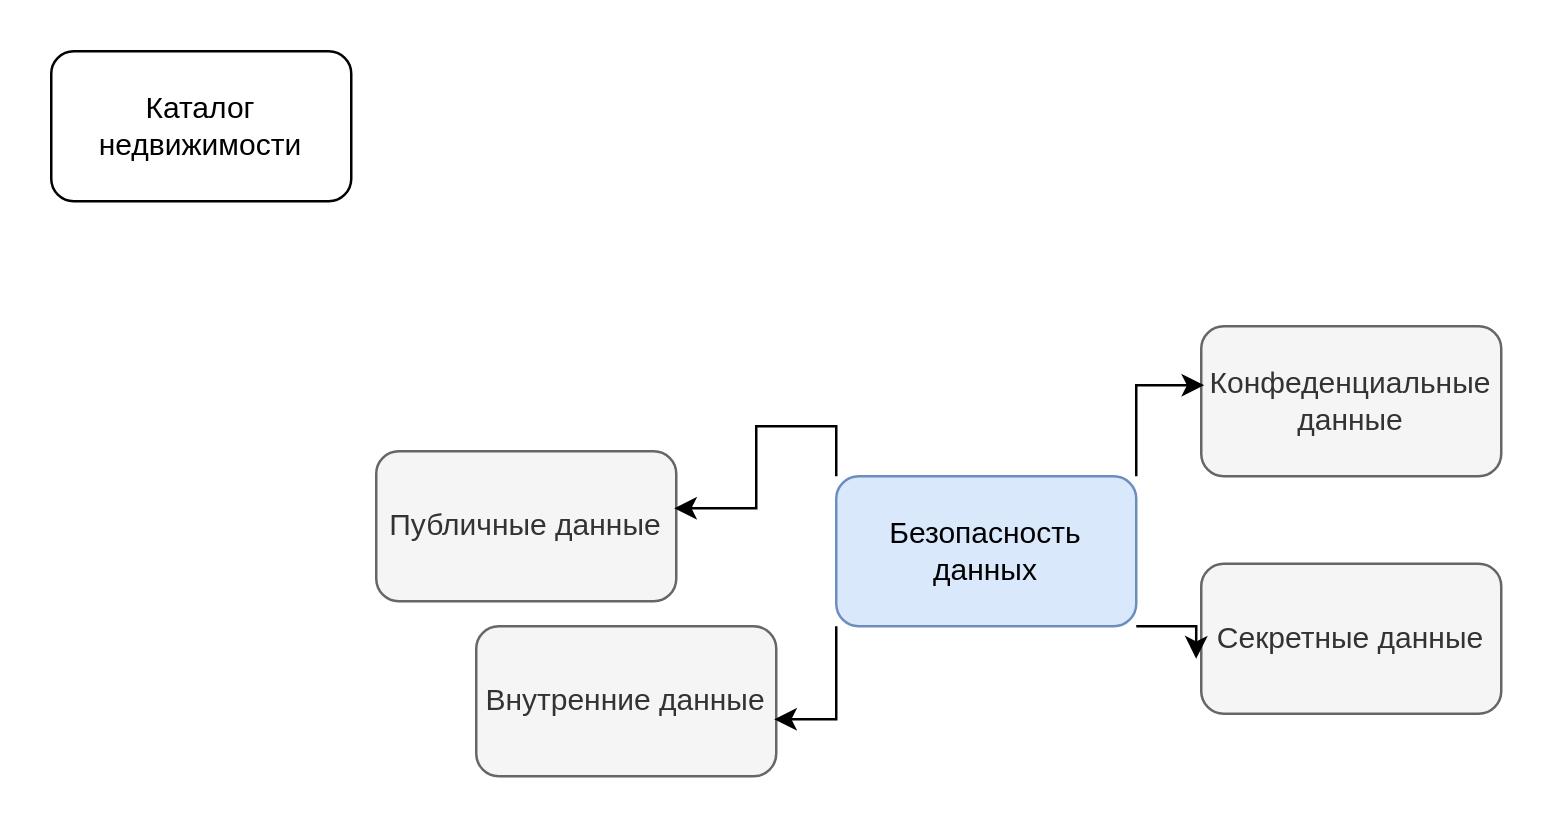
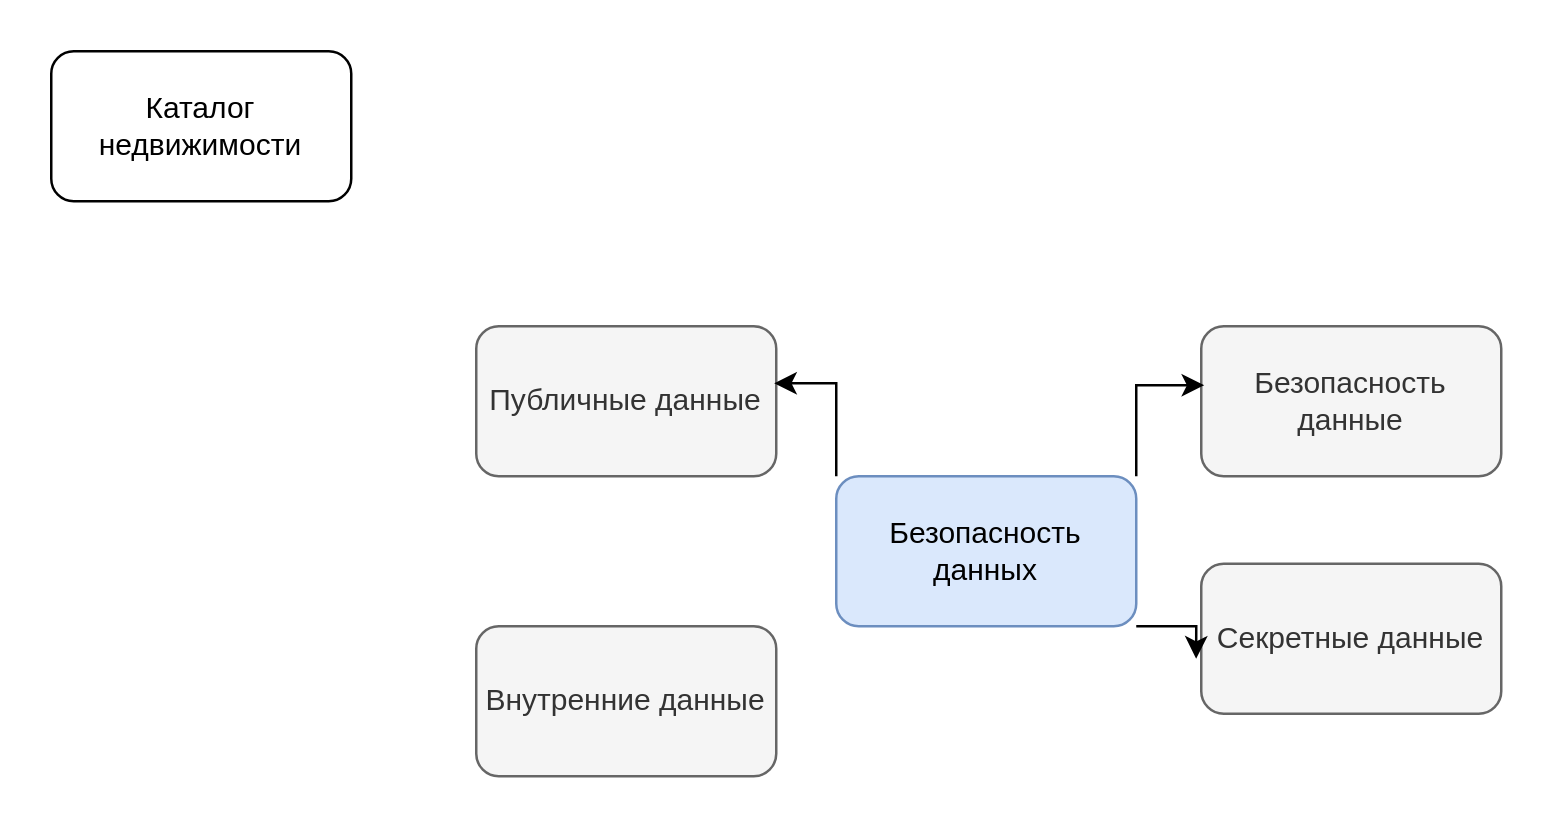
node "Конфеденциальные данные": label "Конфеденциальные данные" -> "Безопасность данные"
node "Публичные данные": moved (526, 526) -> (626, 401)
edge "Безопасность данных" -> "Внутренние данные": removed
